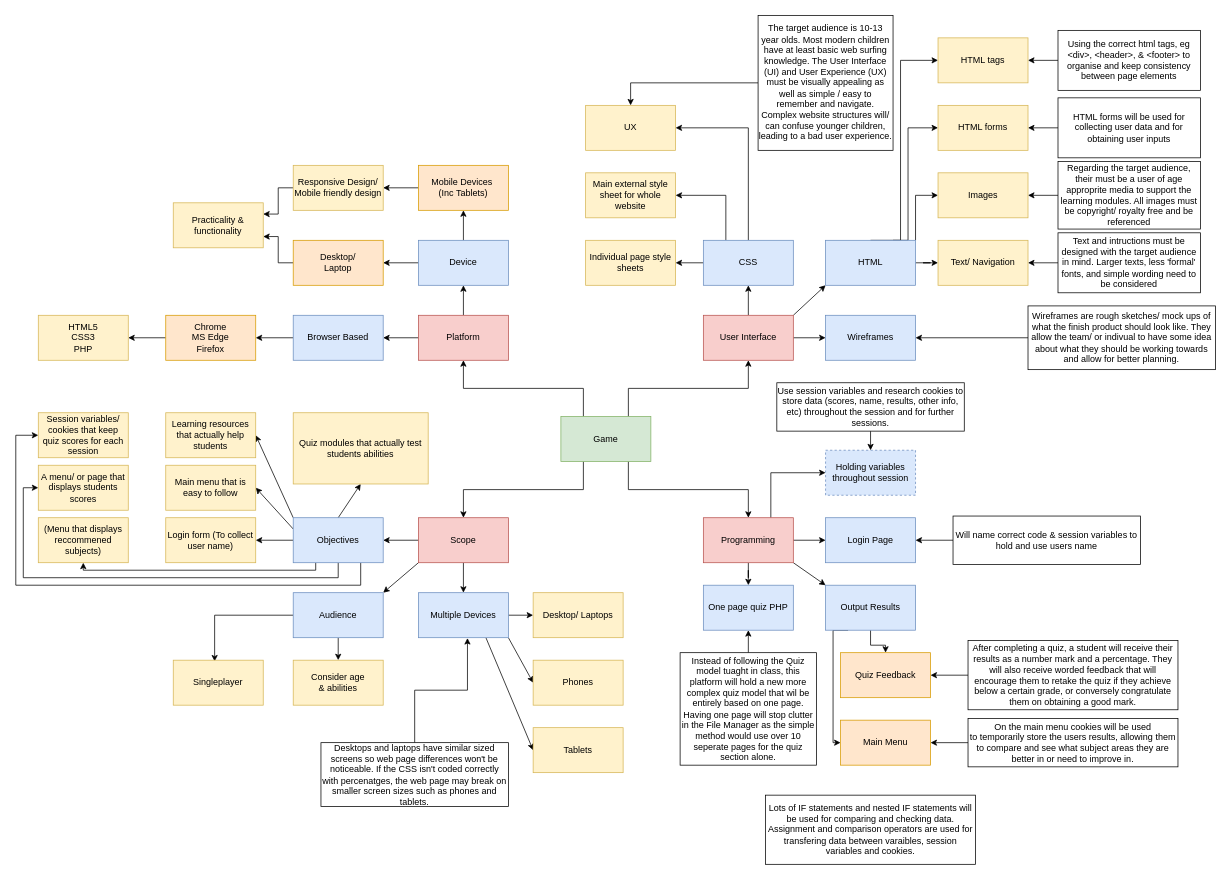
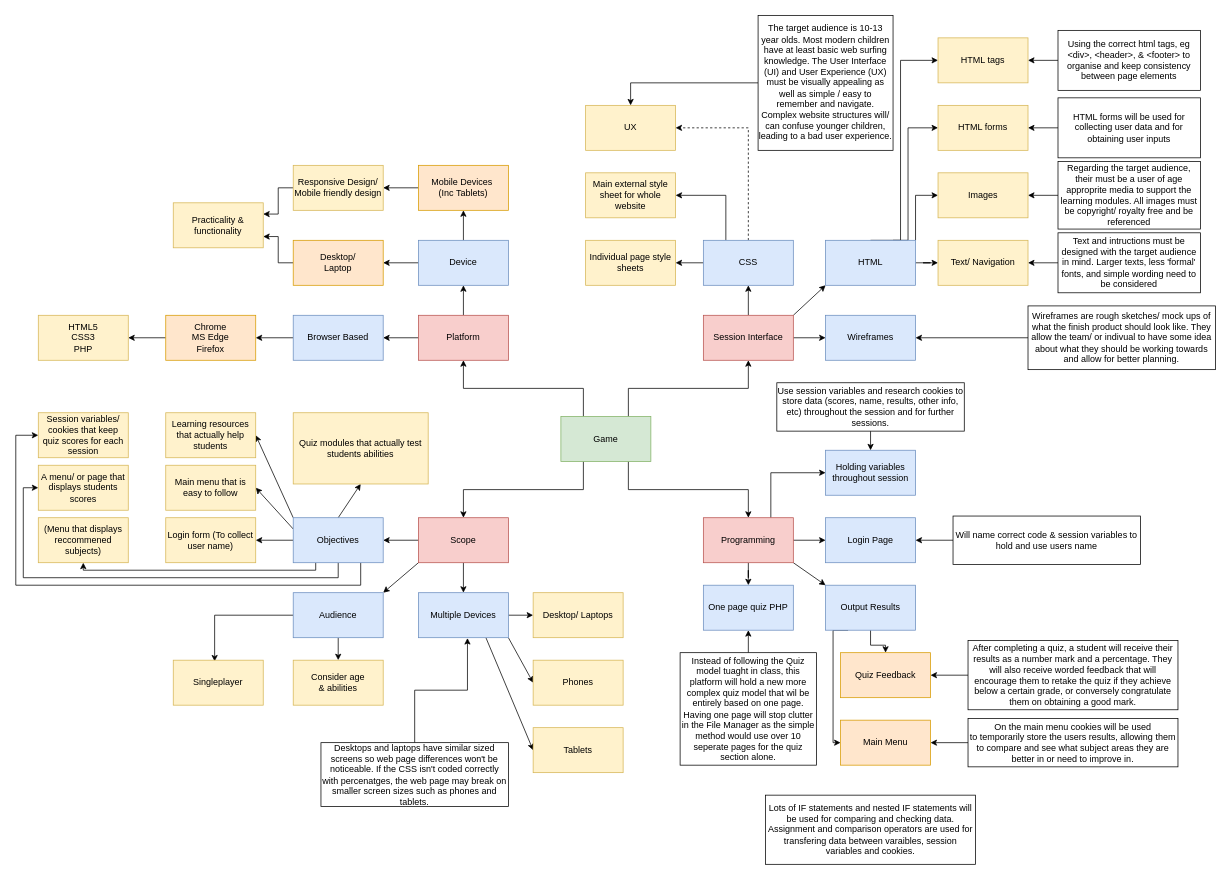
edge "CSS" -> "UX": style solid -> dashed
node "User Interface": label "User Interface" -> "Session Interface"
node "Holding variables throughout session": style dashed -> solid
